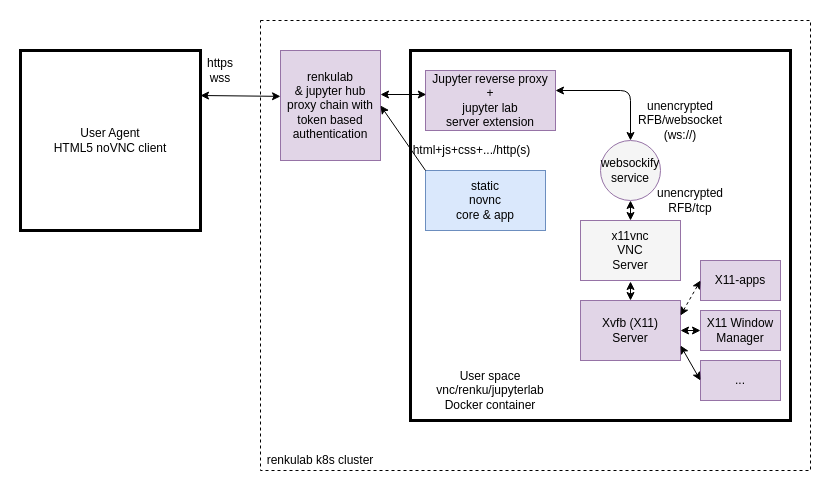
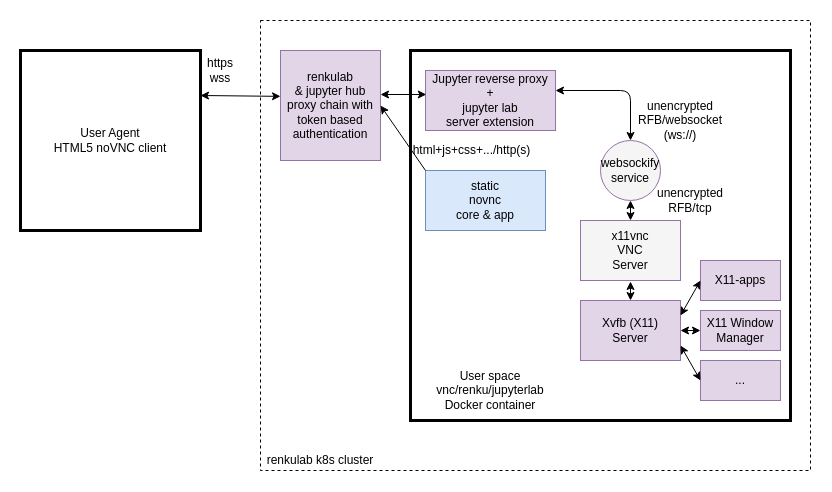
edge "X11-apps" -- "Xvfb (X11) Server": style dashed -> solid
